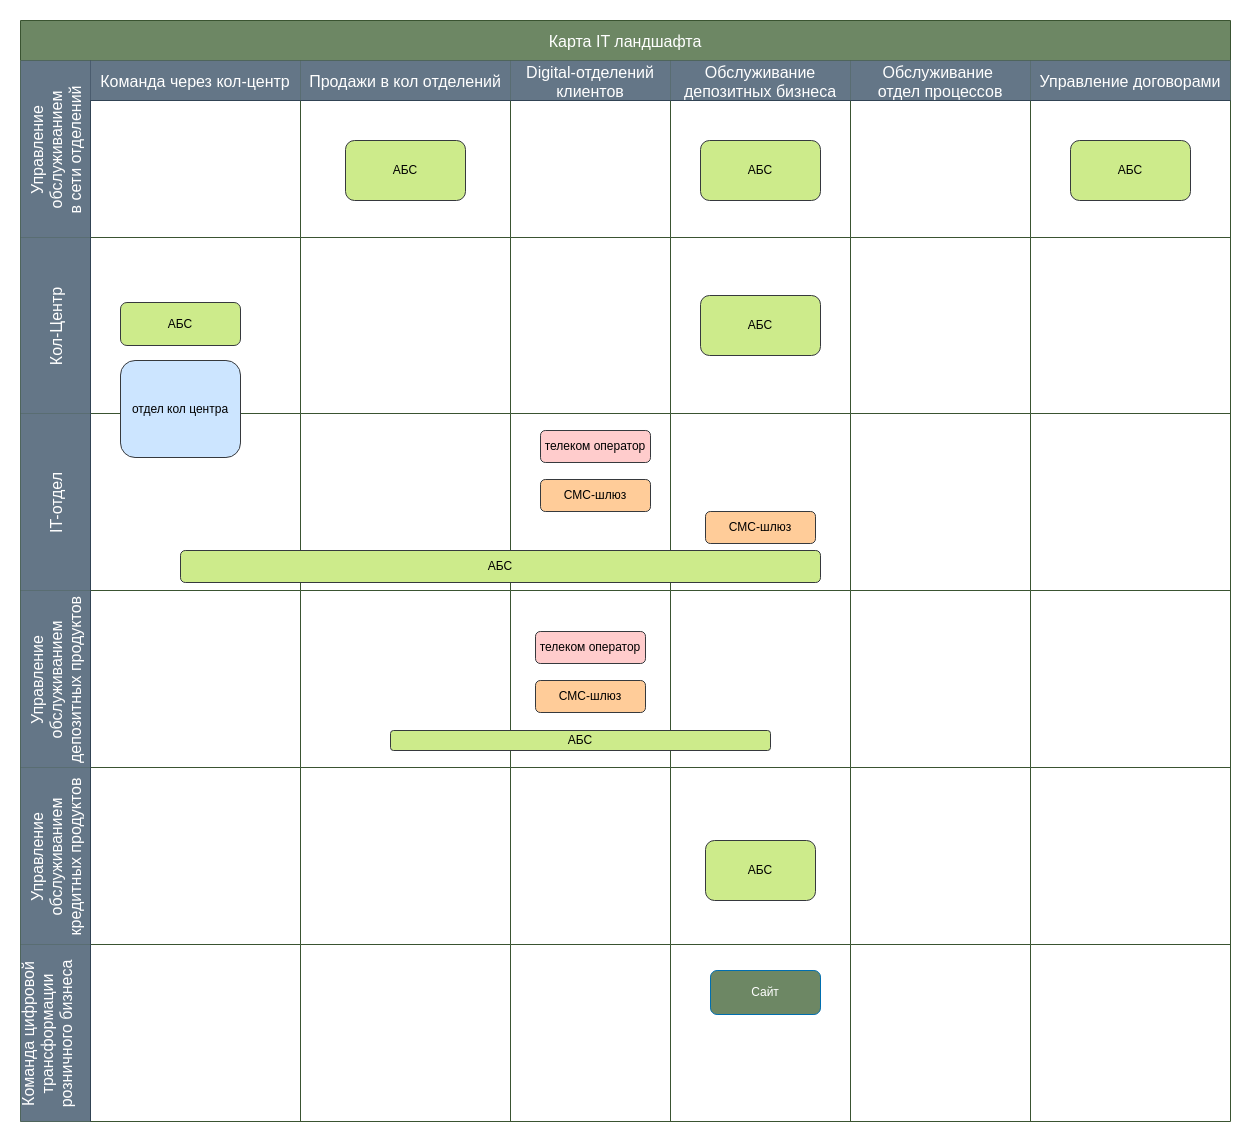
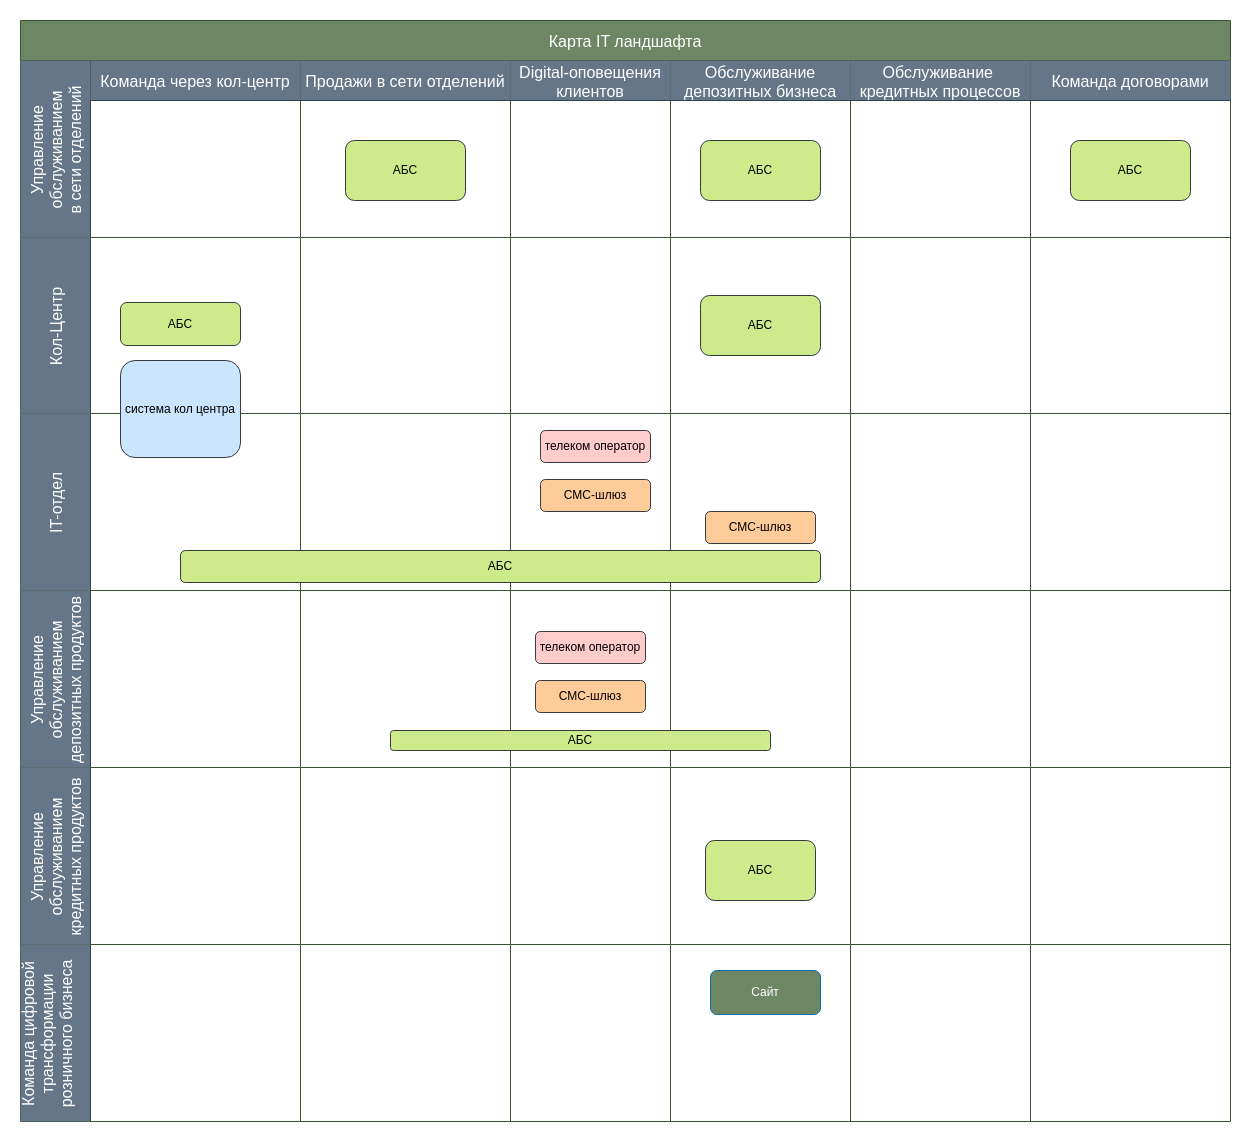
node "Digital-отделений клиентов": label "Digital-отделений клиентов" -> "Digital-оповещения клиентов"
node "Обслуживание отдел процессов": label "Обслуживание отдел процессов" -> "Обслуживание кредитных процессов"
node "Продажи в кол отделений": label "Продажи в кол отделений" -> "Продажи в сети отделений"
node "Управление договорами": label "Управление договорами" -> "Команда договорами"
node "отдел кол центра": label "отдел кол центра" -> "система кол центра"
